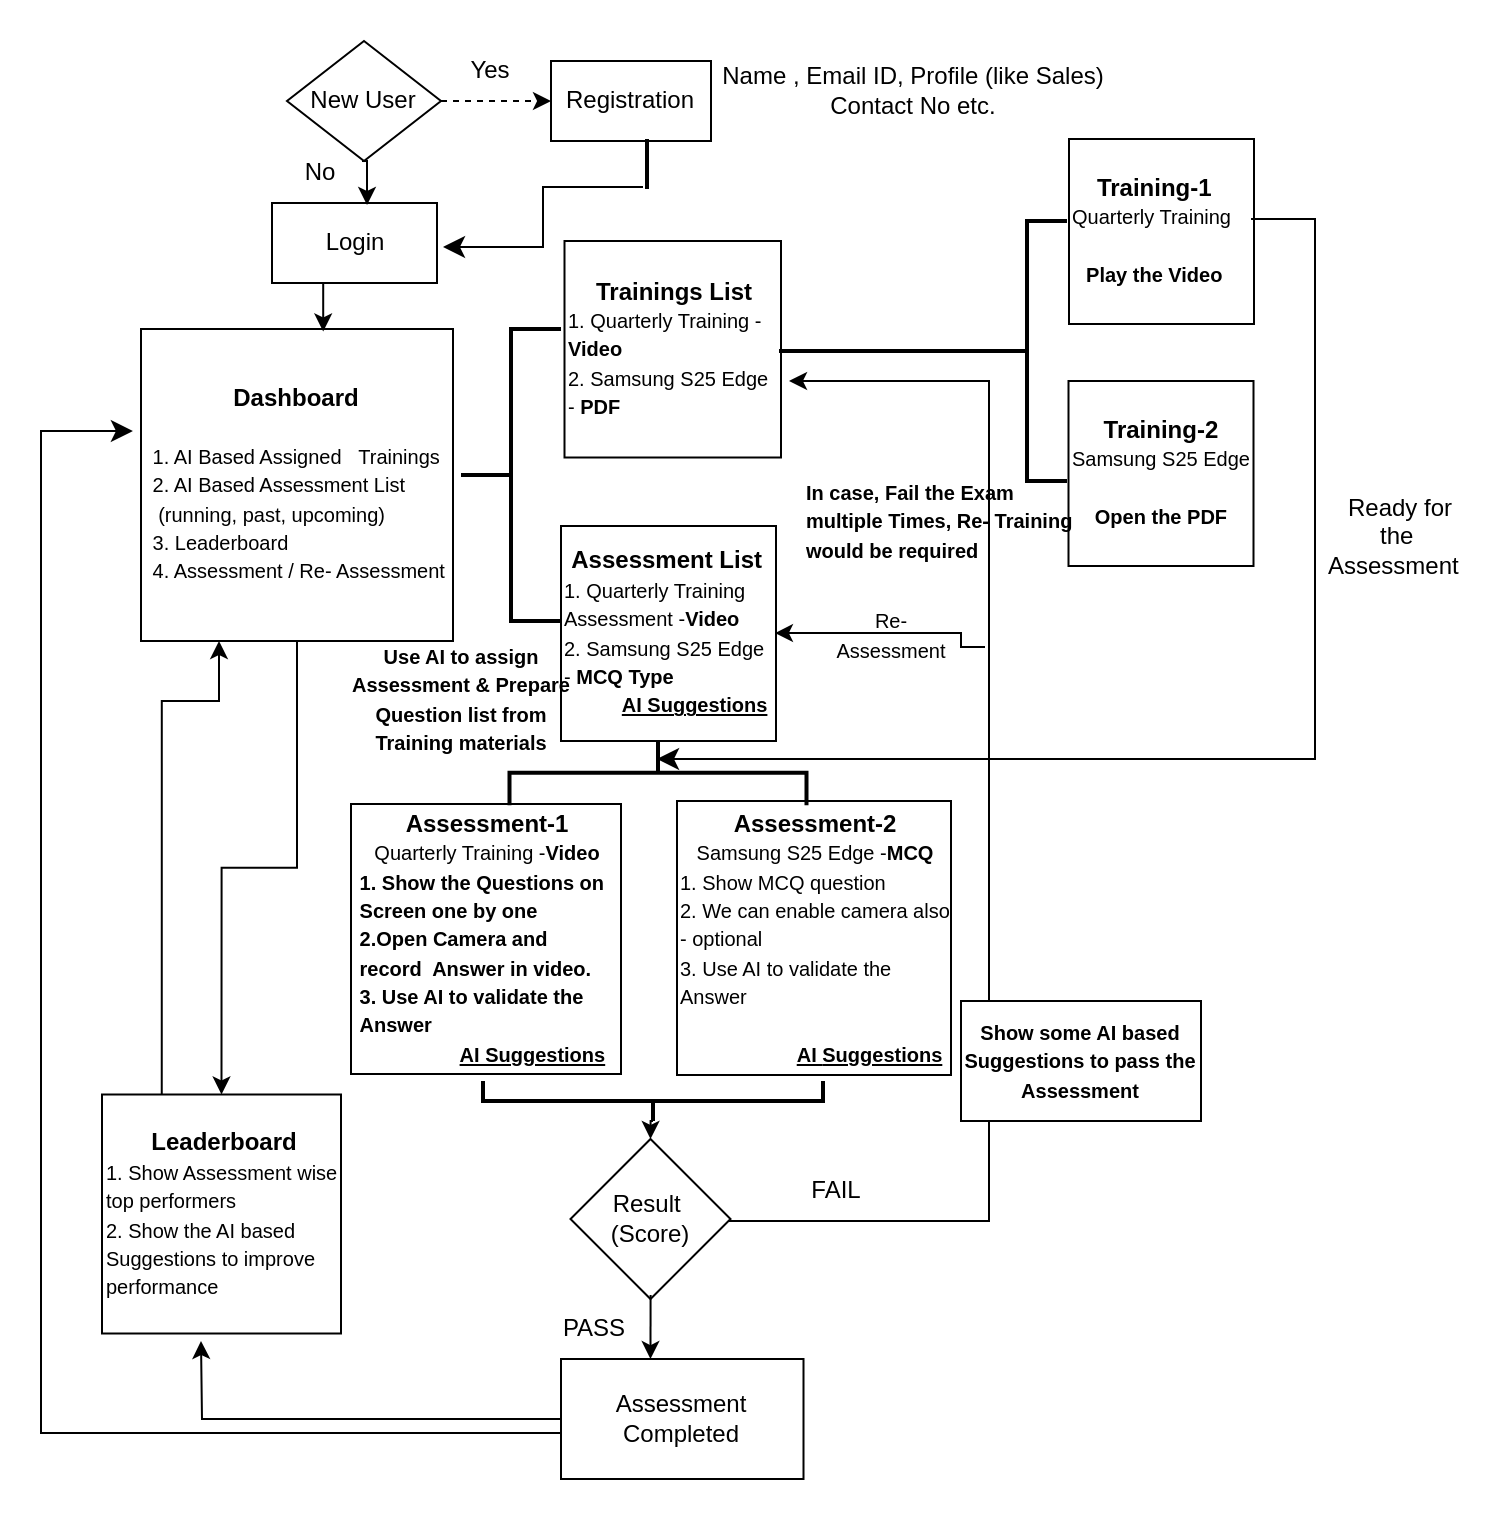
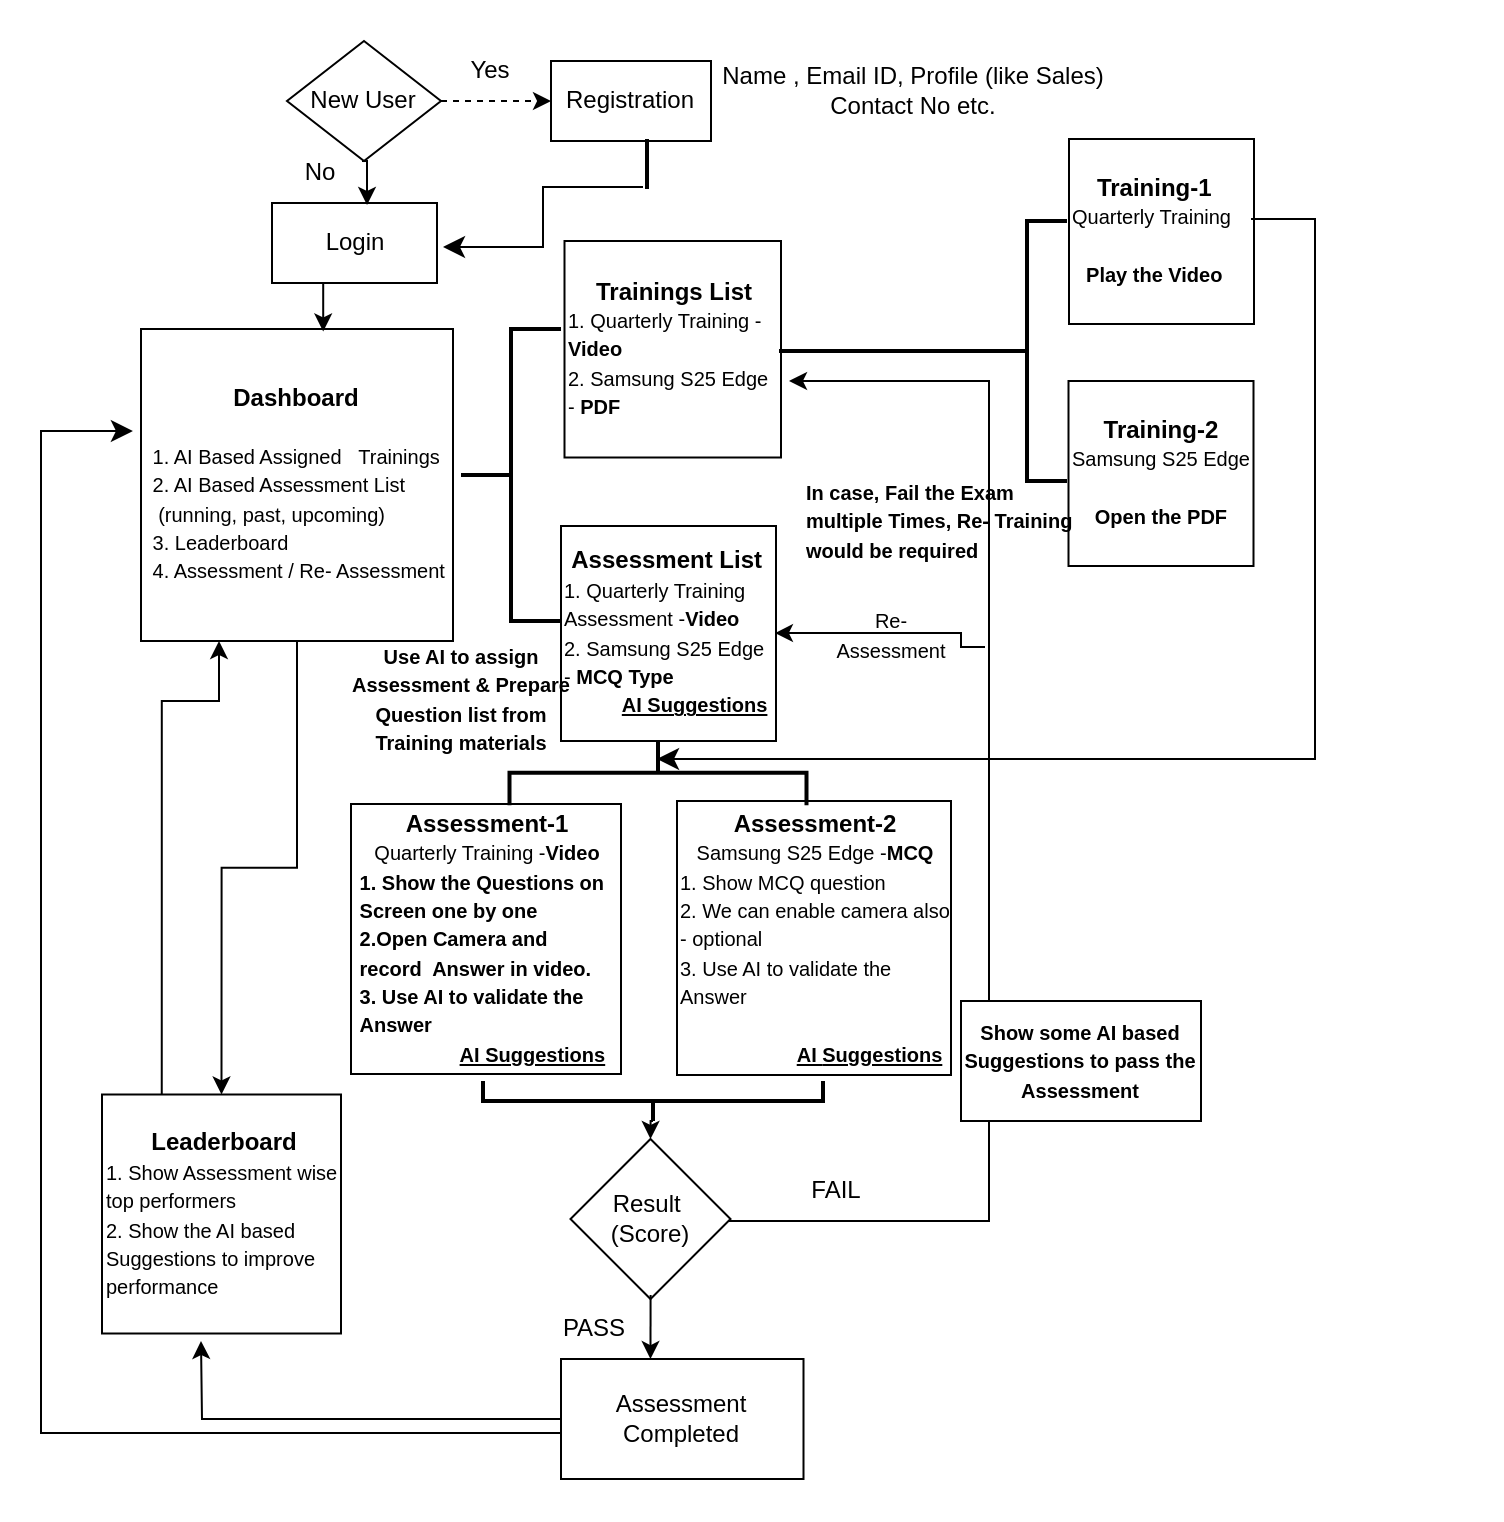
node "Ready for the Assessment": removed
